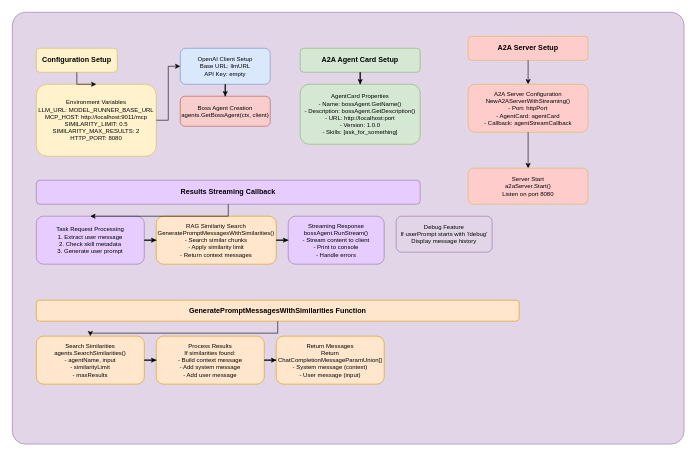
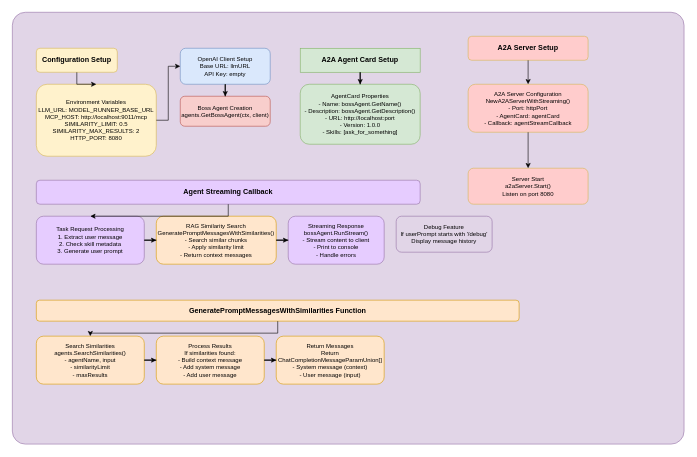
node "A2A Agent Card Setup": shape rounded rectangle -> rectangle
node "Results Streaming Callback": label "Results Streaming Callback" -> "Agent Streaming Callback"
